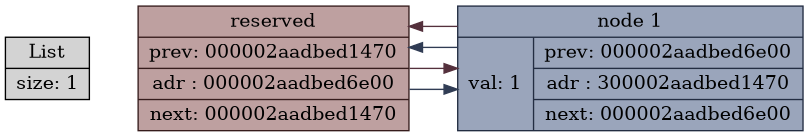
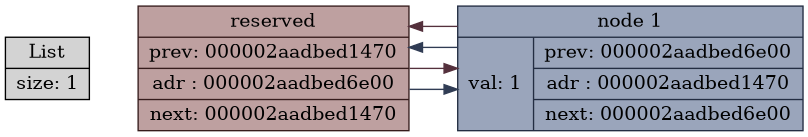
node "node 1": text "adr : 300002aadbed1470" -> "adr : 000002aadbed1470"
